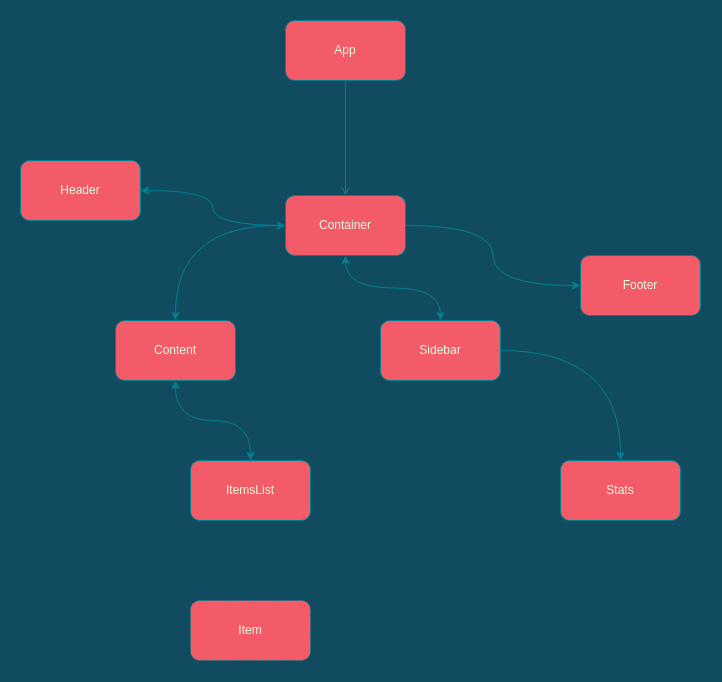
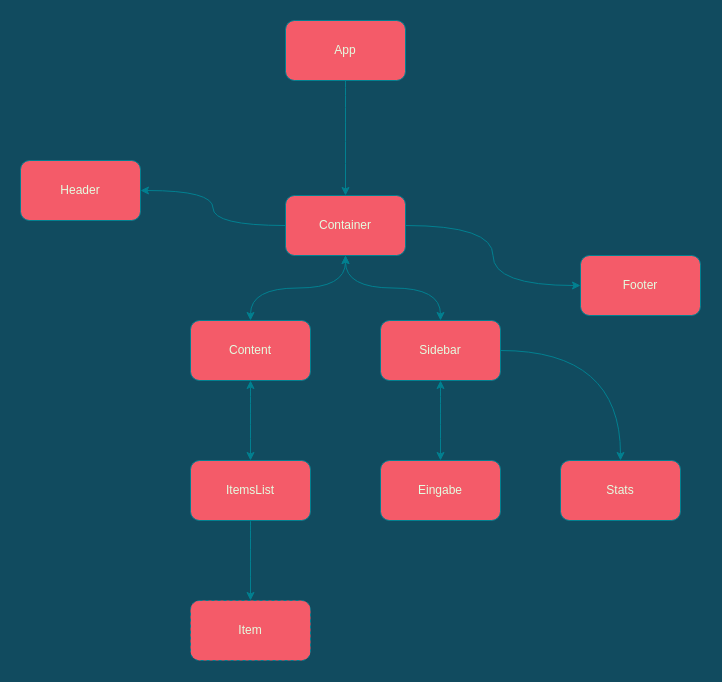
edge "App" -> "Container": arrowhead open -> classic
node "Content": moved (176, 351) -> (251, 351)
edge "Sidebar" -- "Eingabe": added
node "Eingabe": added
edge "ItemsList" -> "Item": added
